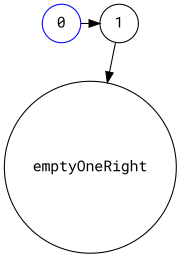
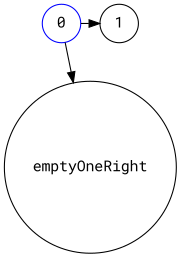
edge "1" -> "emptyOneRight": now "0" -> "emptyOneRight"
